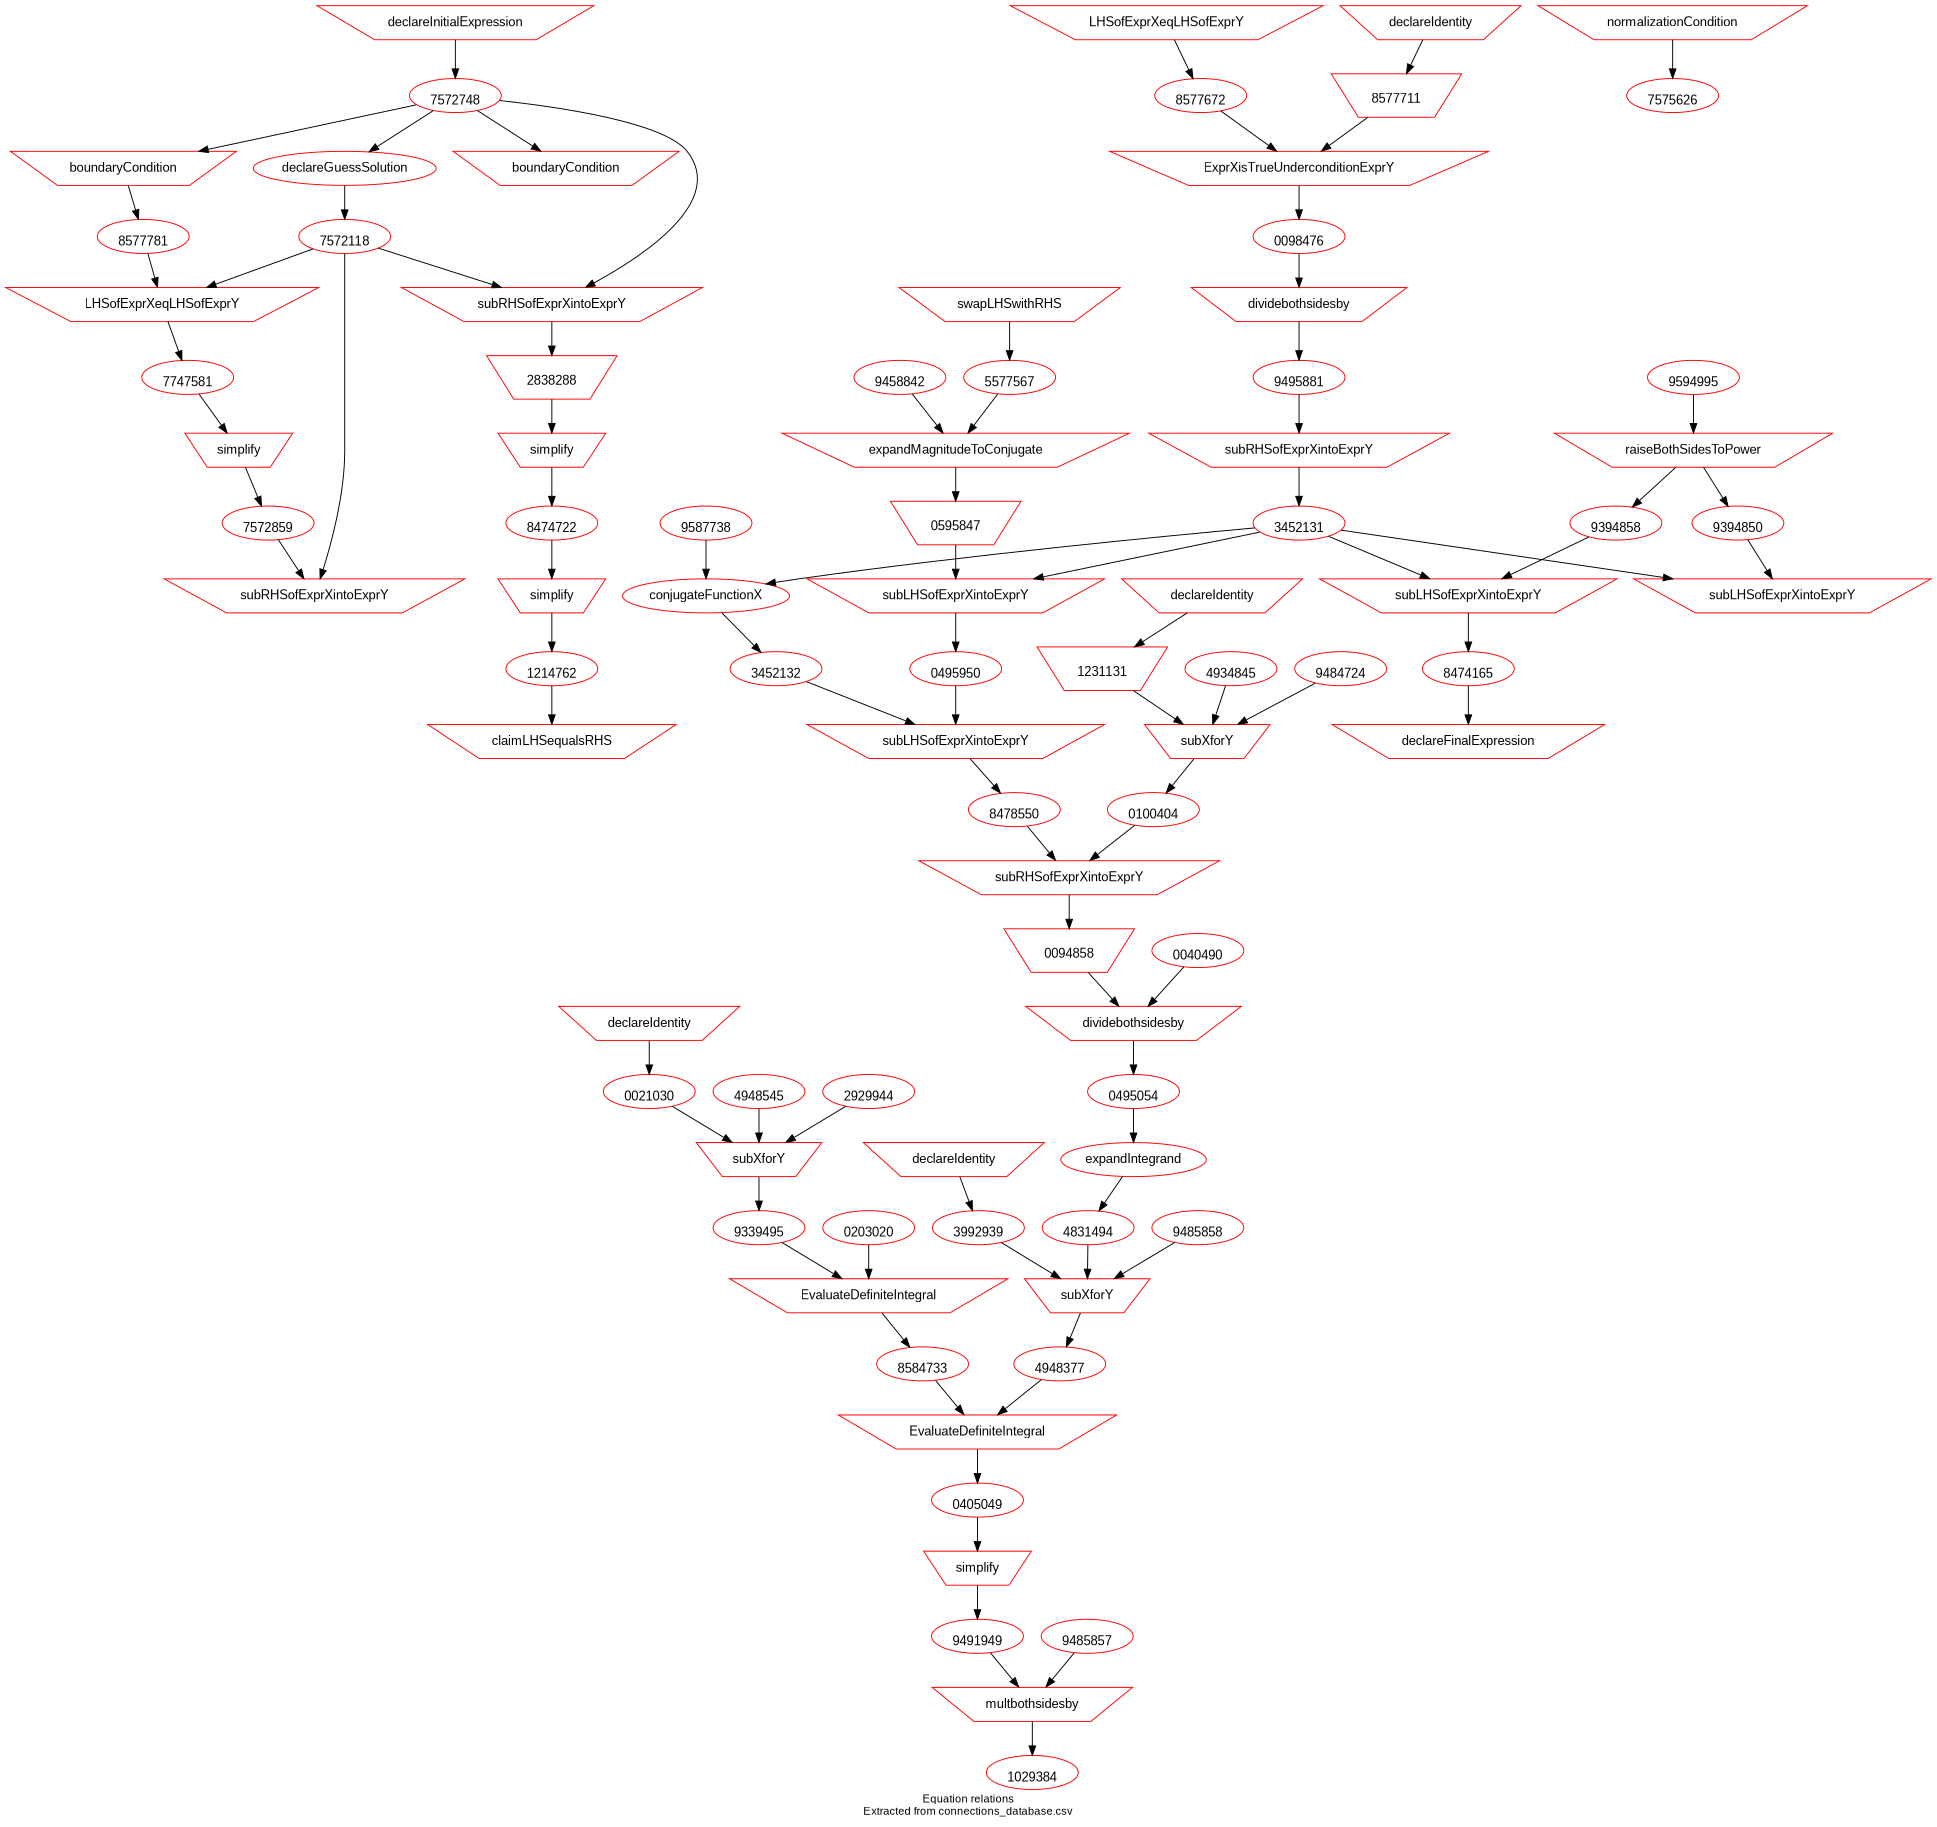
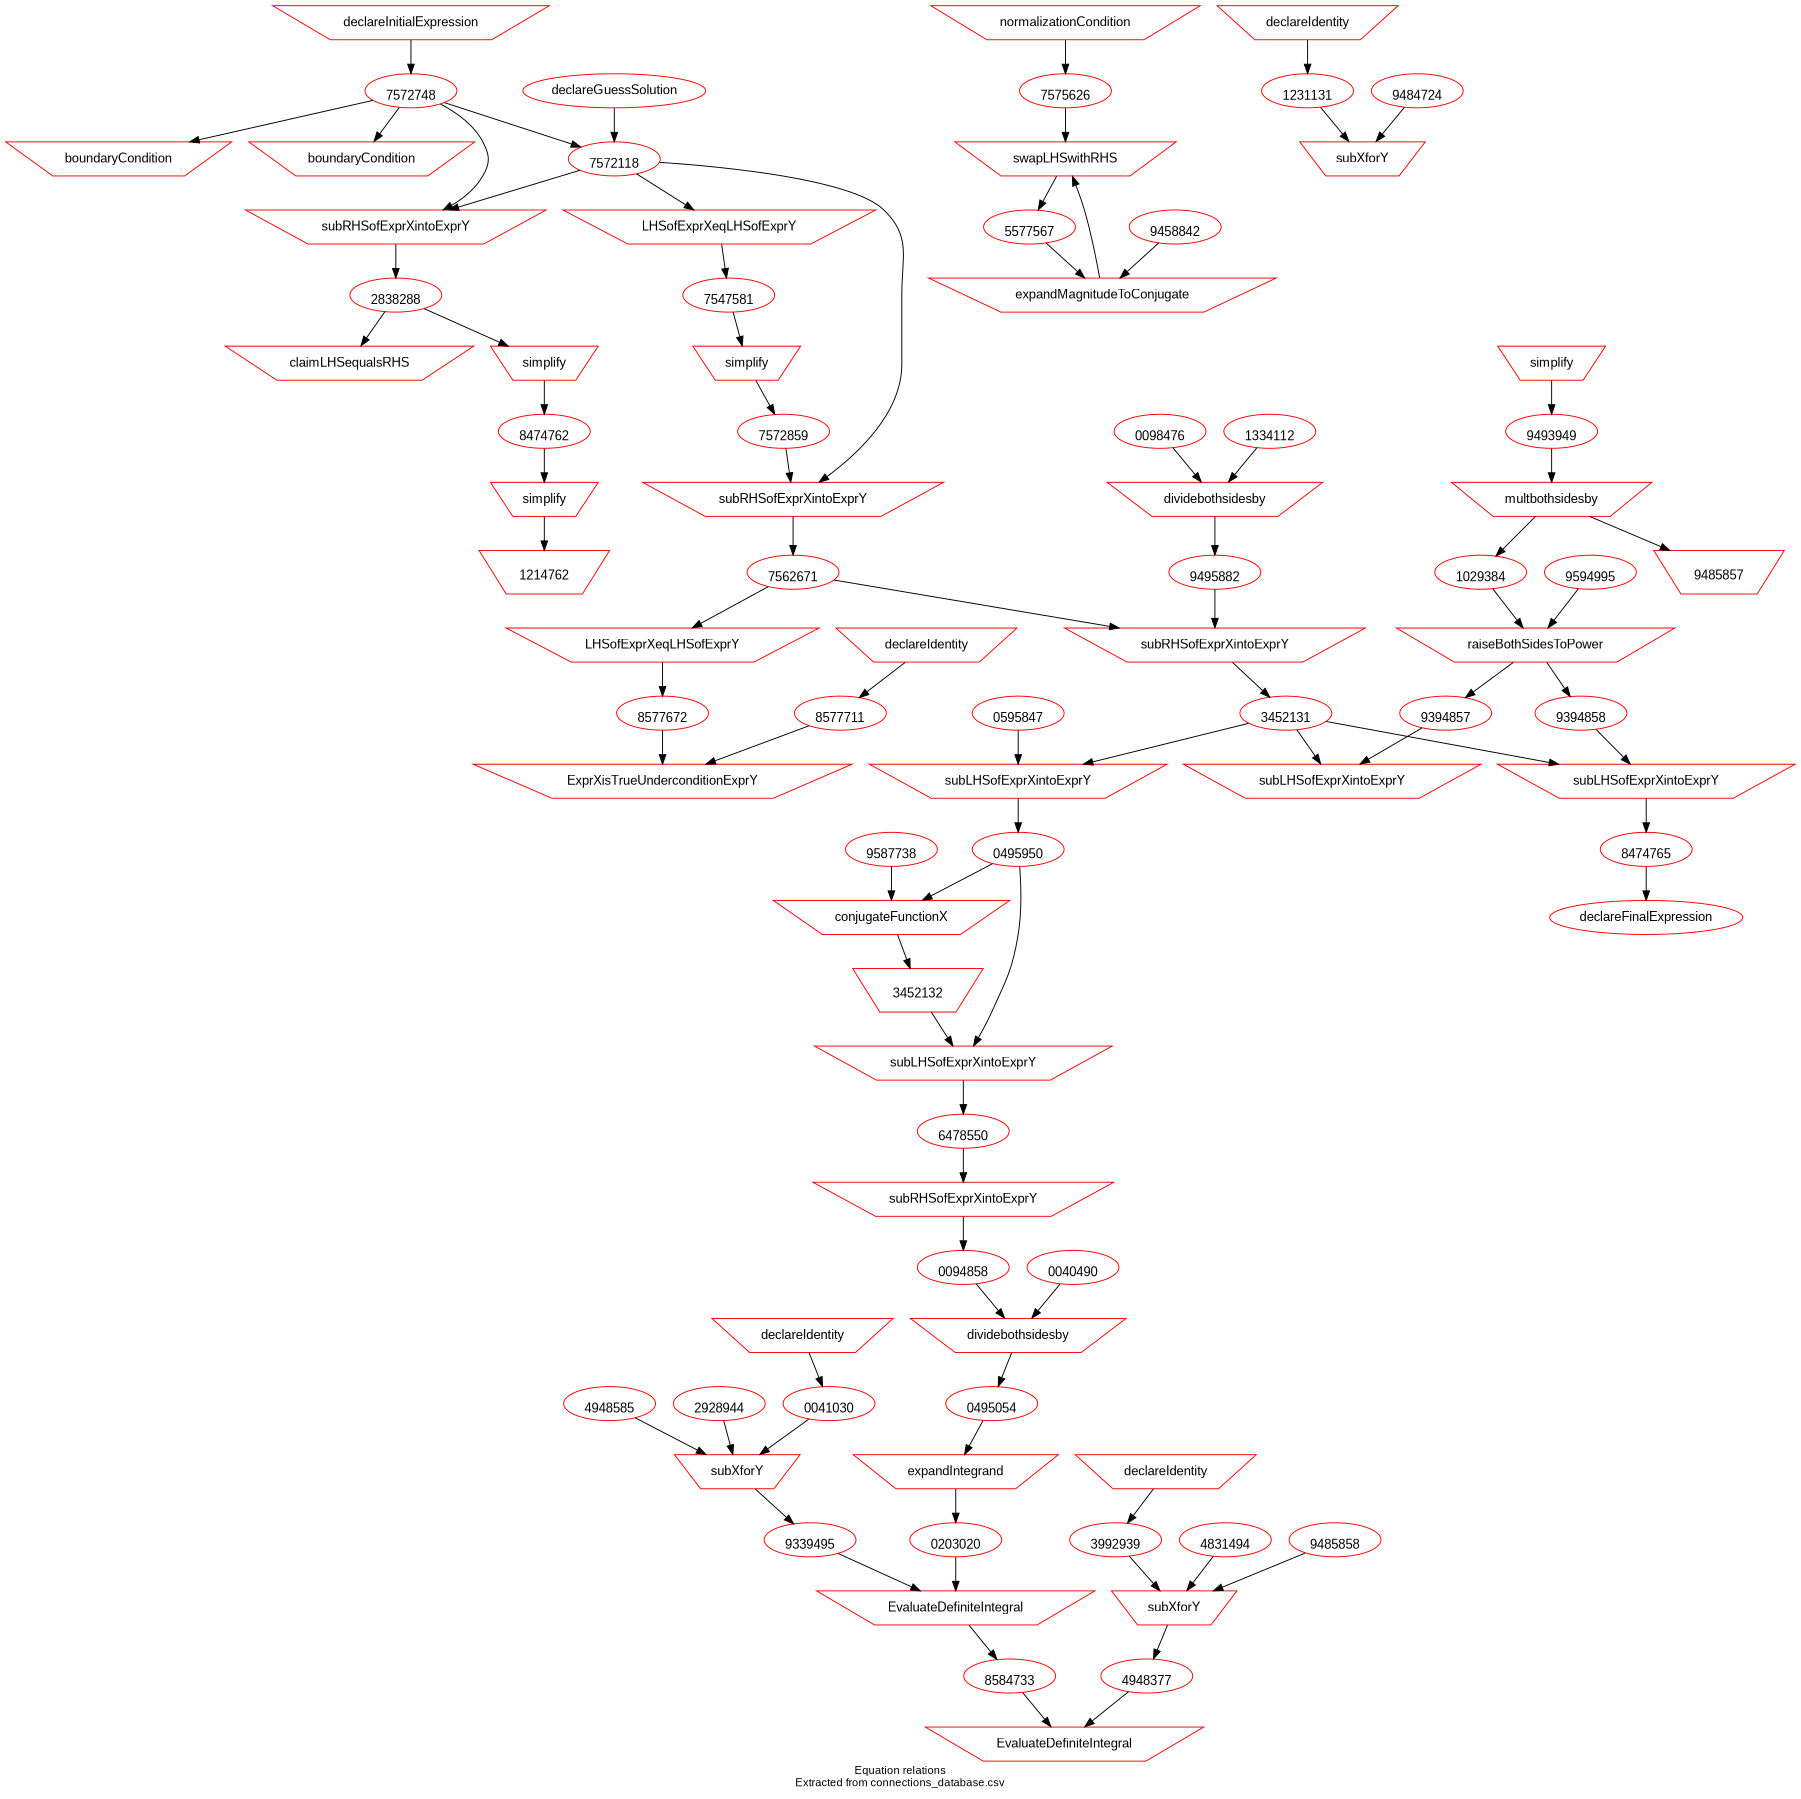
node "8577711": shape invtrapezium -> ellipse
edge "7575626" -> "swapLHSwithRHS": added
edge "7572748" -> "declareGuessSolution": now "7572748" -> "7572118"
edge "ExprXisTrueUnderconditionExprY" -> "0098476": removed
node "8577781": removed
node "7747581": label "7747581" -> "7547581"
node "2838288": shape invtrapezium -> ellipse
node "9495881": label "9495881" -> "9495882"
node "1334112": added
edge "expandMagnitudeToConjugate" -> "0595847": now "expandMagnitudeToConjugate" -> "swapLHSwithRHS"
node "8474722": label "8474722" -> "8474762"
node "0595847": shape invtrapezium -> ellipse
node "9394850": label "9394850" -> "9394857"
edge "3452131" -> "conjugateFunctionX": now "0495950" -> "conjugateFunctionX"
node "7562671": added
node "conjugateFunctionX": shape ellipse -> invtrapezium
edge "1029384" -> "raiseBothSidesToPower": added
node "1214762": shape ellipse -> invtrapezium
node "3452132": shape ellipse -> invtrapezium
node "1231131": shape invtrapezium -> ellipse
node "4934845": removed
node "8474165": label "8474165" -> "8474765"
edge "1214762" -> "claimLHSequalsRHS": now "2838288" -> "claimLHSequalsRHS"
node "declareFinalExpression": shape invtrapezium -> ellipse
node "8478550": label "8478550" -> "6478550"
node "0100404": removed
node "0094858": shape invtrapezium -> ellipse
node "0021030": label "0021030" -> "0041030"
node "4948545": label "4948545" -> "4948585"
node "2929944": label "2929944" -> "2928944"
node "expandIntegrand": shape ellipse -> invtrapezium
edge "expandIntegrand" -> "4831494": now "expandIntegrand" -> "0203020"
node "0405049": removed
node "9491949": label "9491949" -> "9493949"
node "9485857": shape ellipse -> invtrapezium
edge "9485857" -> "multbothsidesby": reversed
